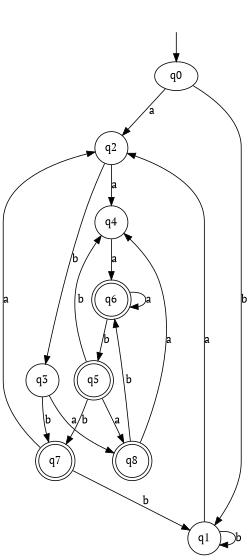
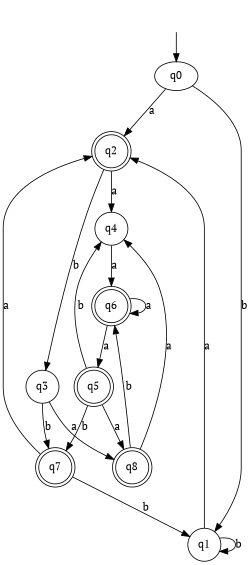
node "q2": shape circle -> doublecircle
edge "q6" -> "q5": label "b" -> "a"
